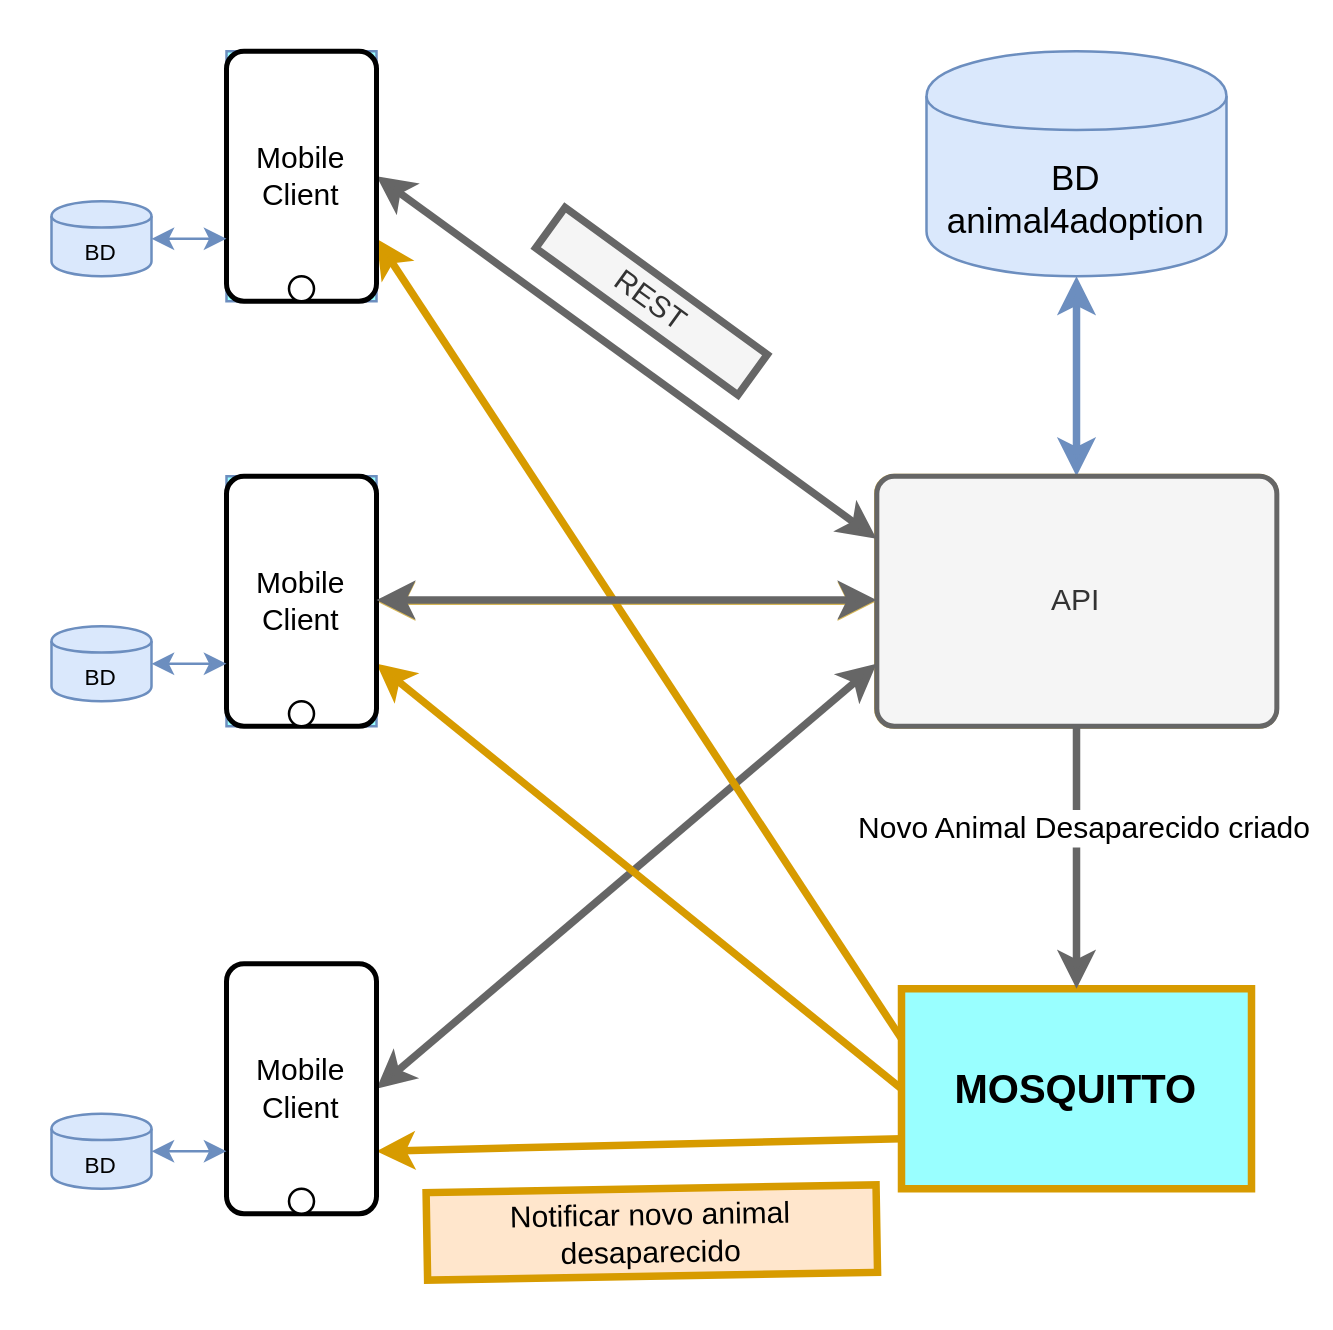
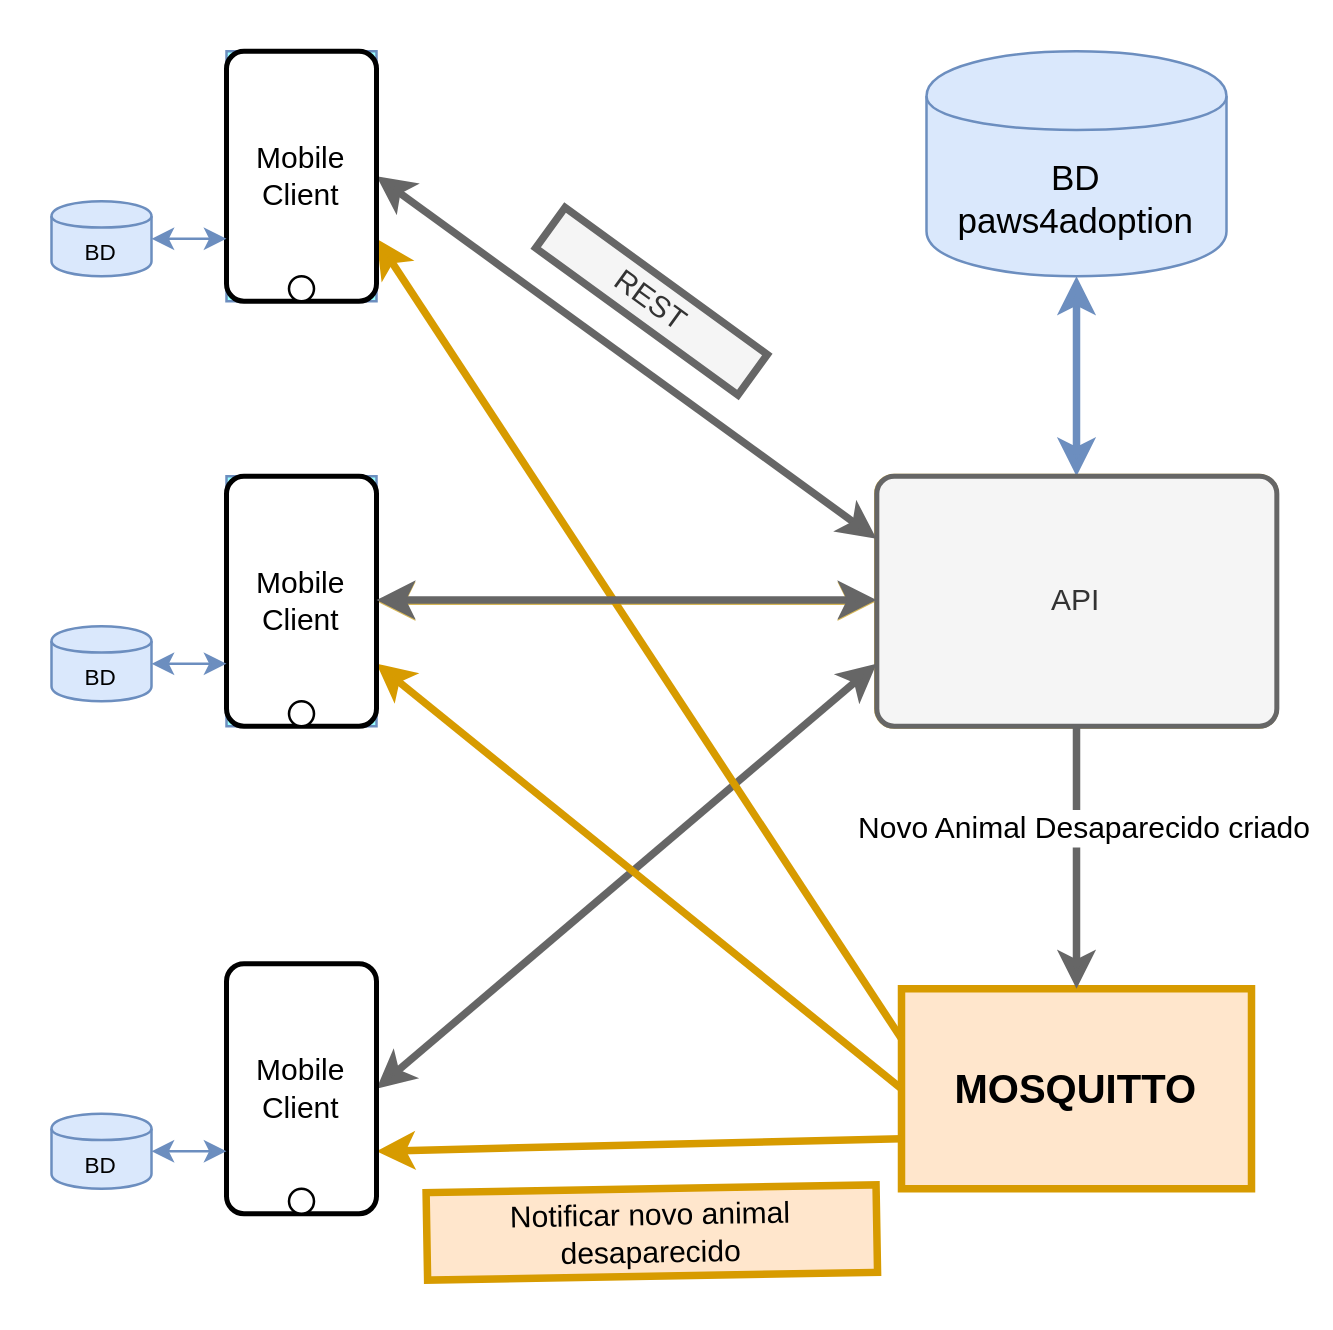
node "BD animal4adoption": label "BD animal4adoption" -> "BD paws4adoption"
node "MOSQUITTO": fillcolor #99ffff -> #ffe6cc
